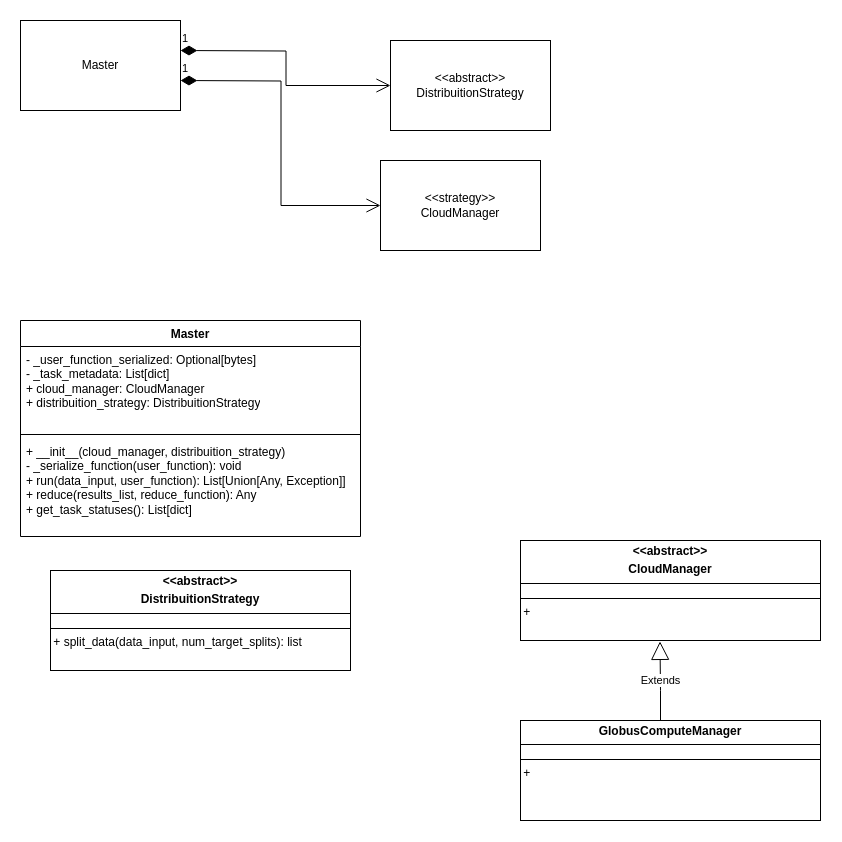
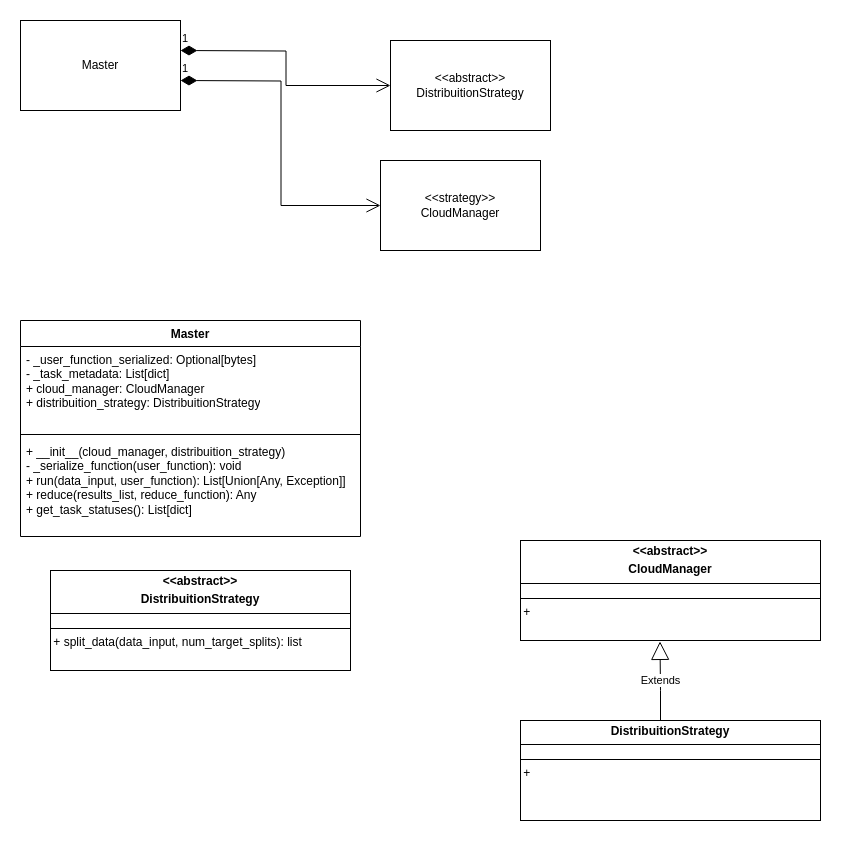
node "GlobusComputeManager +": label "GlobusComputeManager +" -> "DistribuitionStrategy +"
